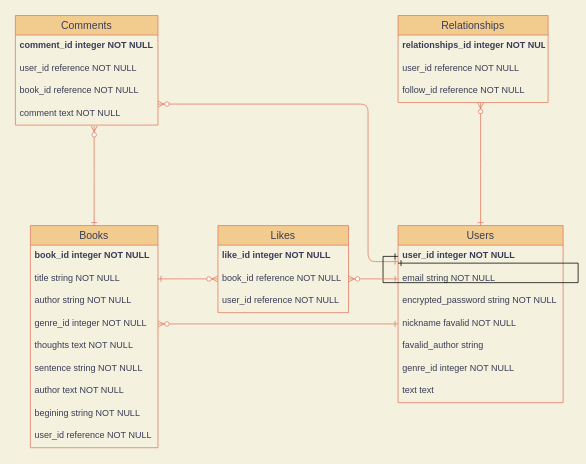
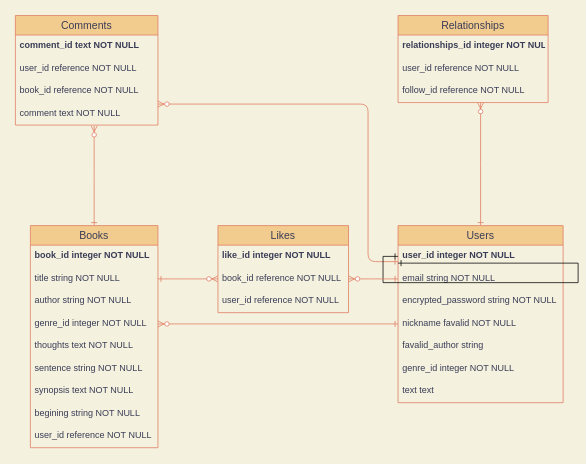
node "comment_id integer NOT NULL": label "comment_id integer NOT NULL" -> "comment_id text NOT NULL"
node "author text NOT NULL": label "author text NOT NULL" -> "synopsis text NOT NULL"
